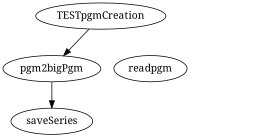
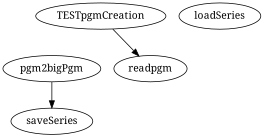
node "loadSeries": added
edge "TESTpgmCreation" -> "pgm2bigPgm": now "TESTpgmCreation" -> "readpgm"
